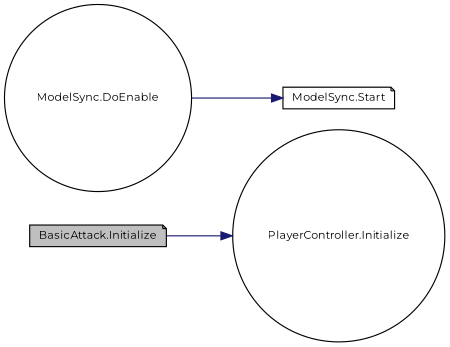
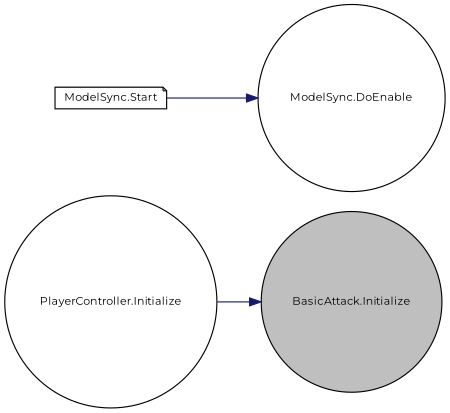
edge "ModelSync.DoEnable" -> "ModelSync.Start": reversed
node "BasicAttack.Initialize": shape note -> circle
edge "BasicAttack.Initialize" -> "PlayerController.Initialize": reversed
